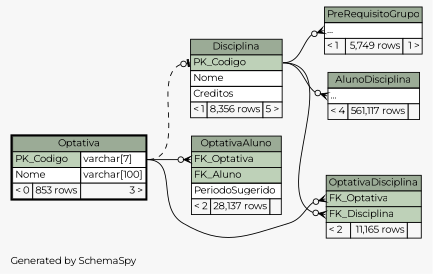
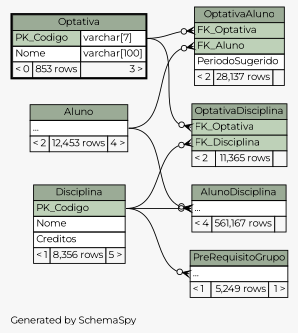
node "PreRequisitoGrupo": text "5,749 rows" -> "5,249 rows"
node "AlunoDisciplina": text "561,117 rows" -> "561,167 rows"
edge "Optativa" -> "Disciplina": removed
node "Aluno": added
node "OptativaDisciplina": text "11,165 rows" -> "11,365 rows"
